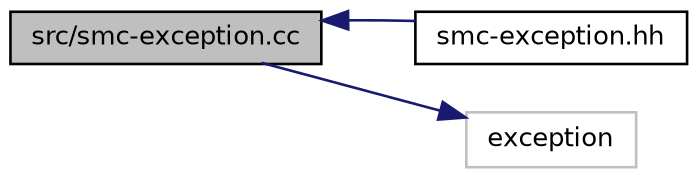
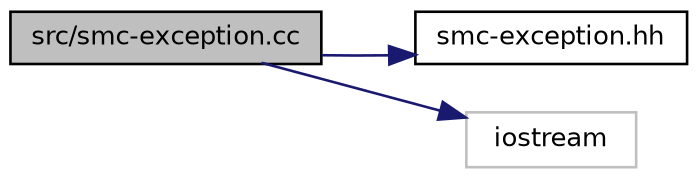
edge "smc-exception.hh" -> "src/smc-exception.cc": reversed
node "exception": label "exception" -> "iostream"
